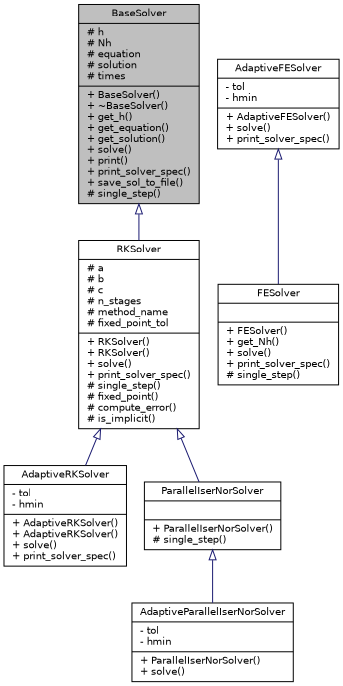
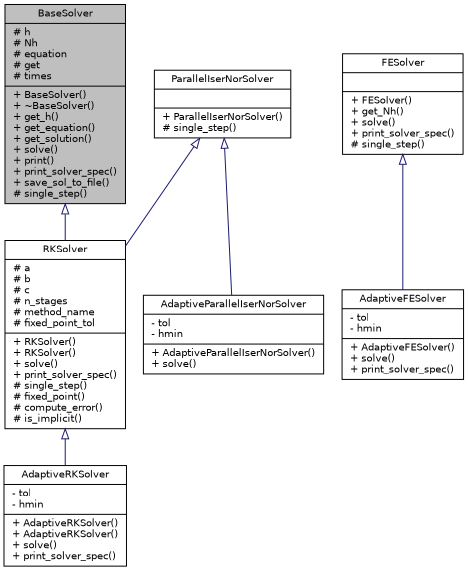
node "BaseSolver": text "# solution" -> "# get"
edge "FESolver" -> "AdaptiveFESolver": reversed
edge "ParallelIserNorSolver" -> "RKSolver": reversed
node "AdaptiveParallelIserNorSolver": text "+ ParallelIserNorSolver()" -> "+ AdaptiveParallelIserNorSolver()"
